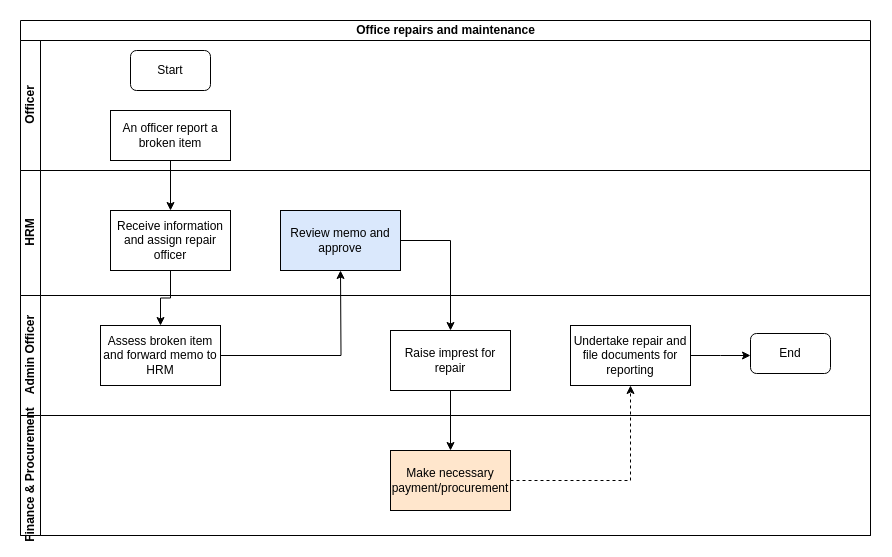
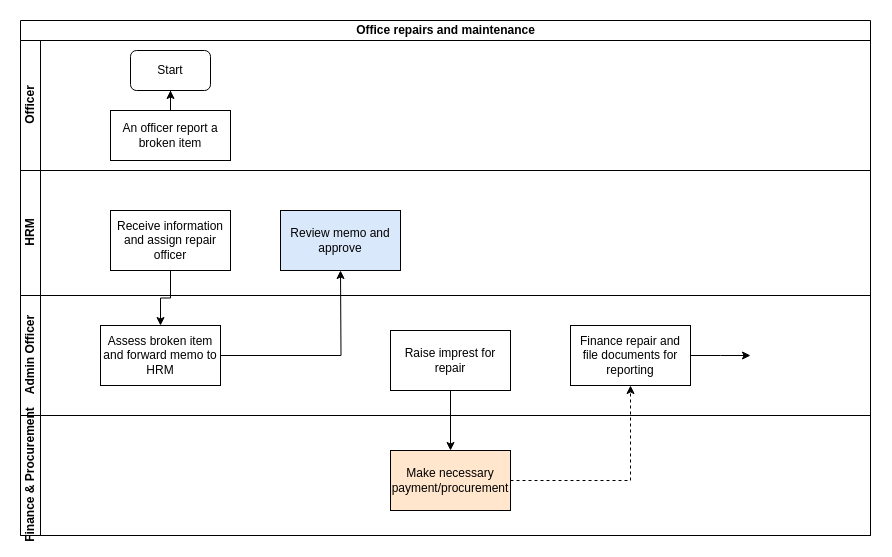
edge "An officer report a broken item" -> "Receive information and assign repair officer": now "An officer report a broken item" -> "Start"
edge "Review memo and approve" -> "Raise imprest for repair": removed
node "End": removed
node "Undertake repair and file documents for reporting": label "Undertake repair and file documents for reporting" -> "Finance repair and file documents for reporting"
